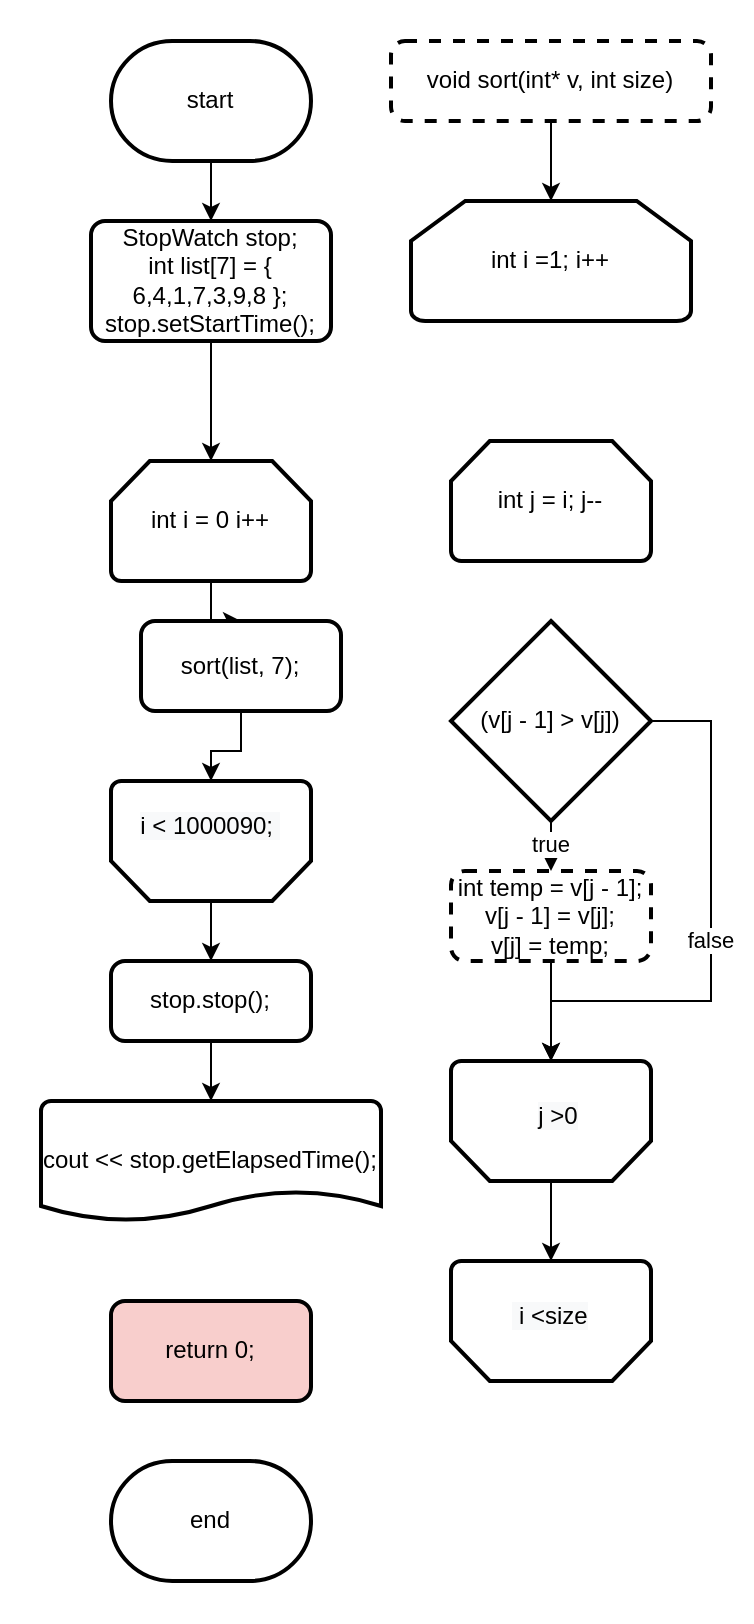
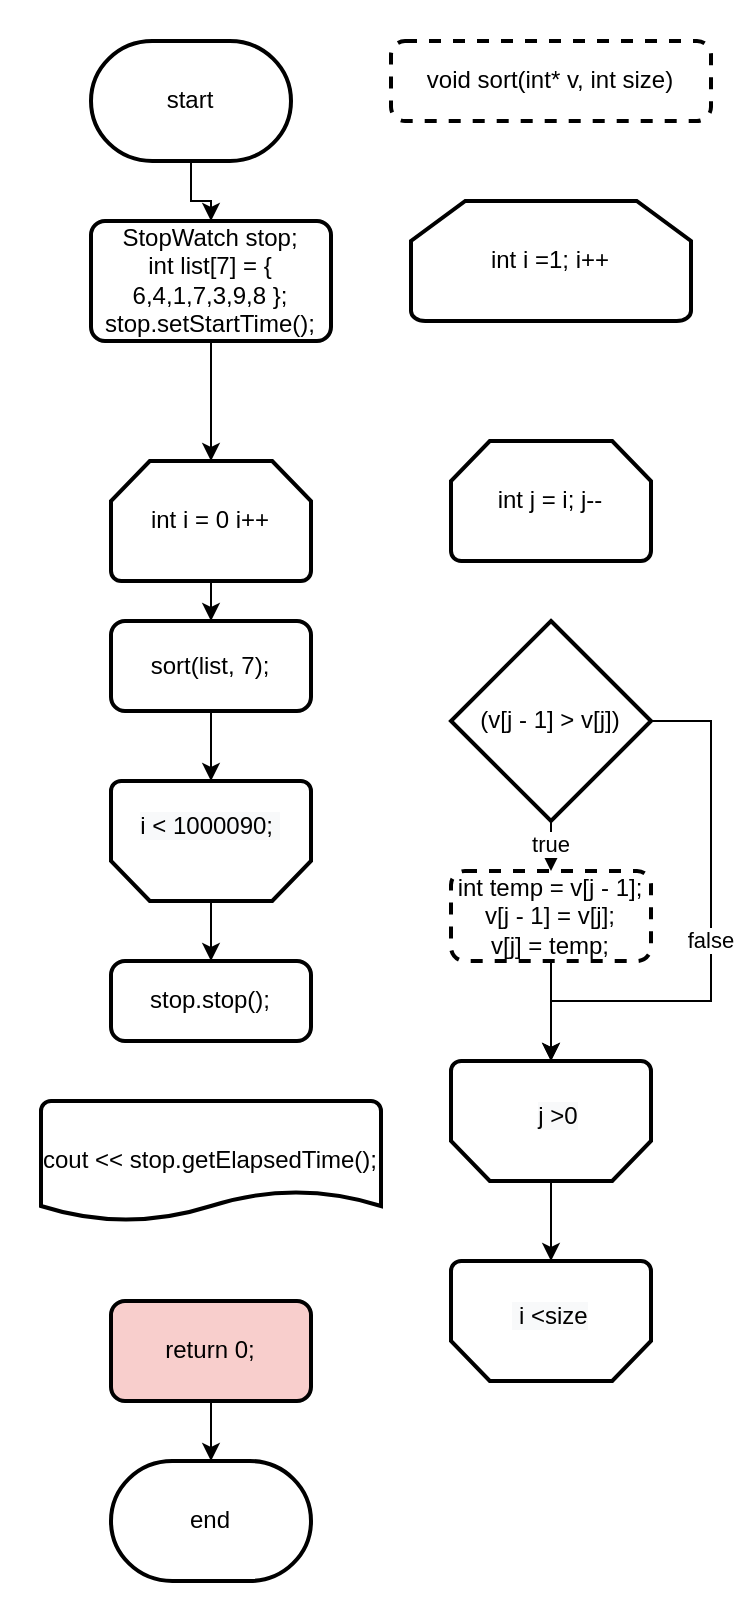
node "start": moved (211, 101) -> (191, 101)
edge "void sort(int* v, int size)" -> "int i =1; i++": removed
node "sort(list, 7);": moved (241, 666) -> (211, 666)
edge "stop.stop();" -> "cout << stop.getElapsedTime();": removed
edge "return 0;" -> "end": added
